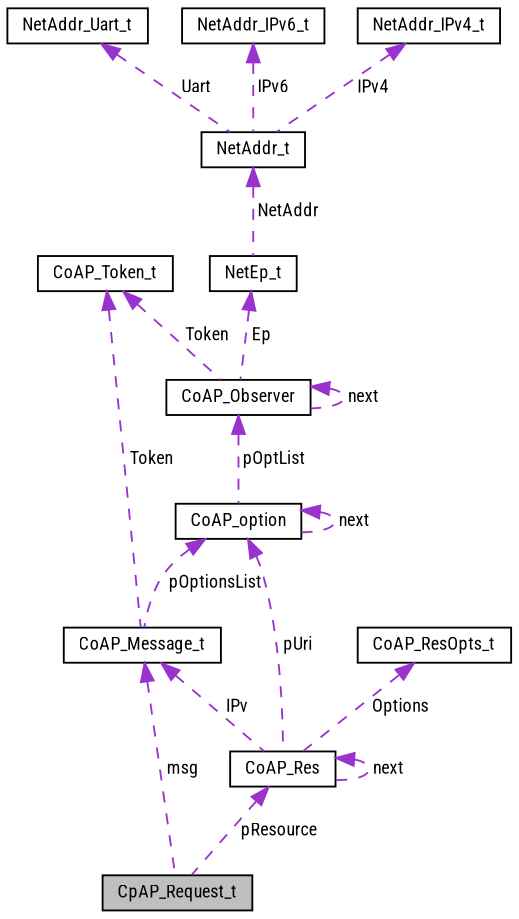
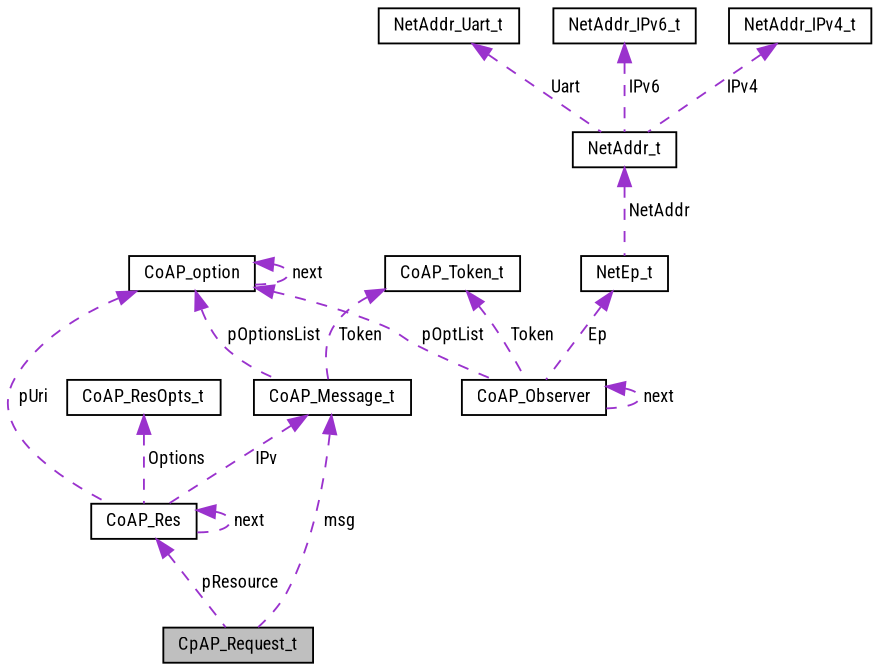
edge "CoAP_option" -> "CoAP_Observer": reversed
